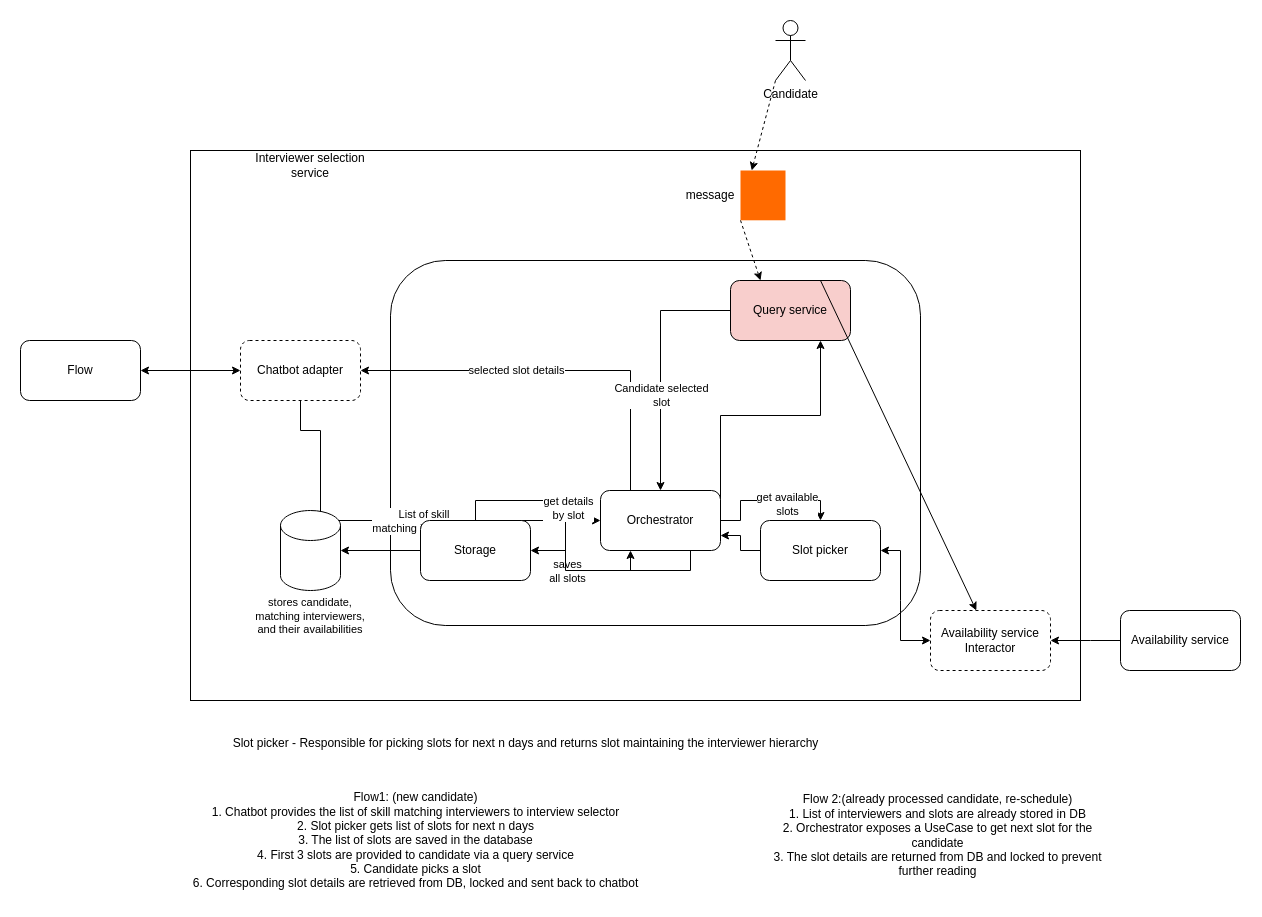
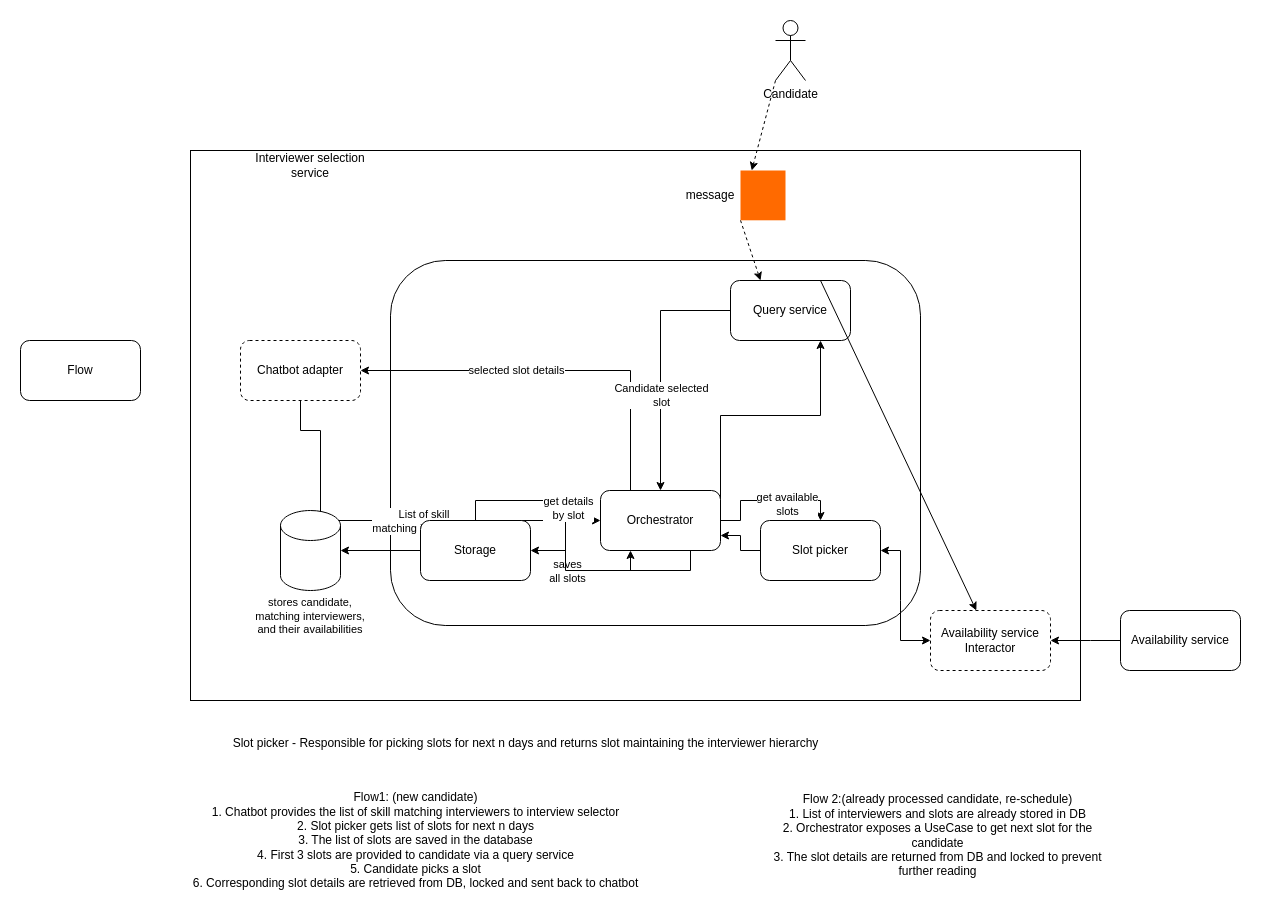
node "Query service": fillcolor #f8cecc -> #ffffff
edge "Flow" -- "Chatbot adapter": removed
